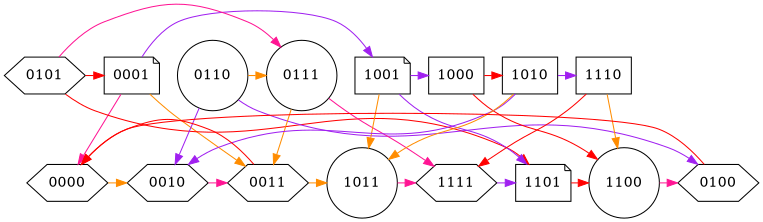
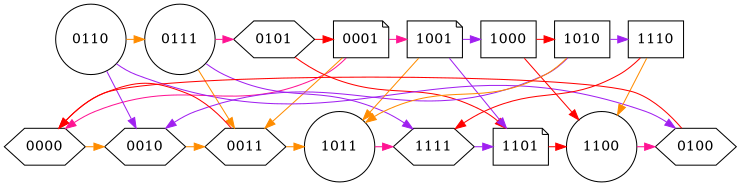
edge "0101" -> "0111": reversed
edge "0001" -> "1001": color purple -> deeppink
edge "0111" -> "1111": color deeppink -> purple
edge "0010" -> "0011": color deeppink -> darkorange
